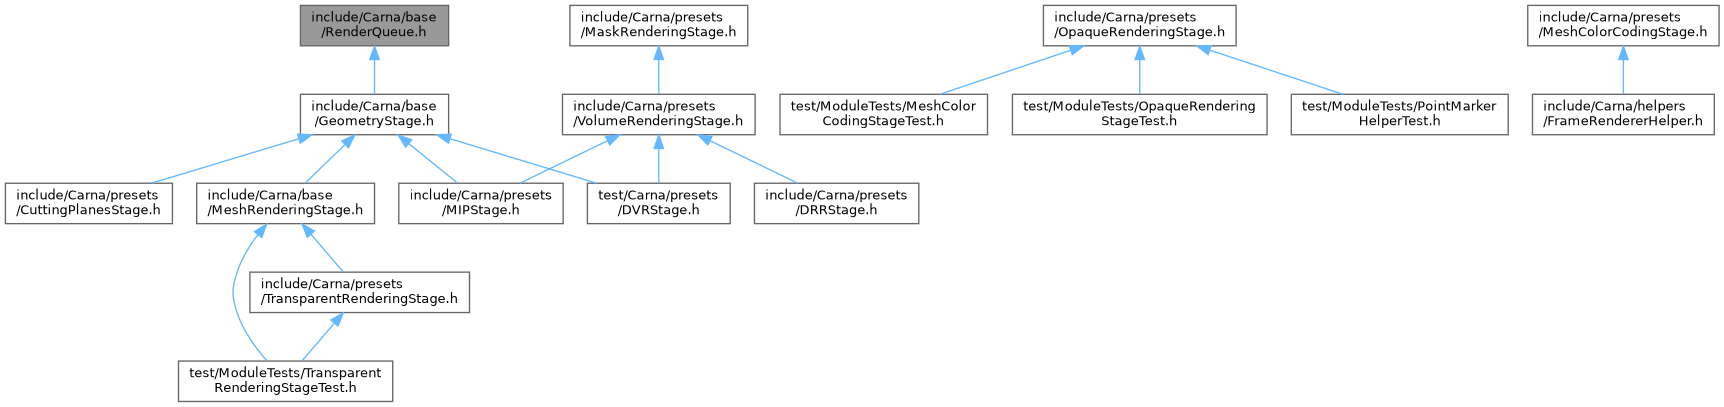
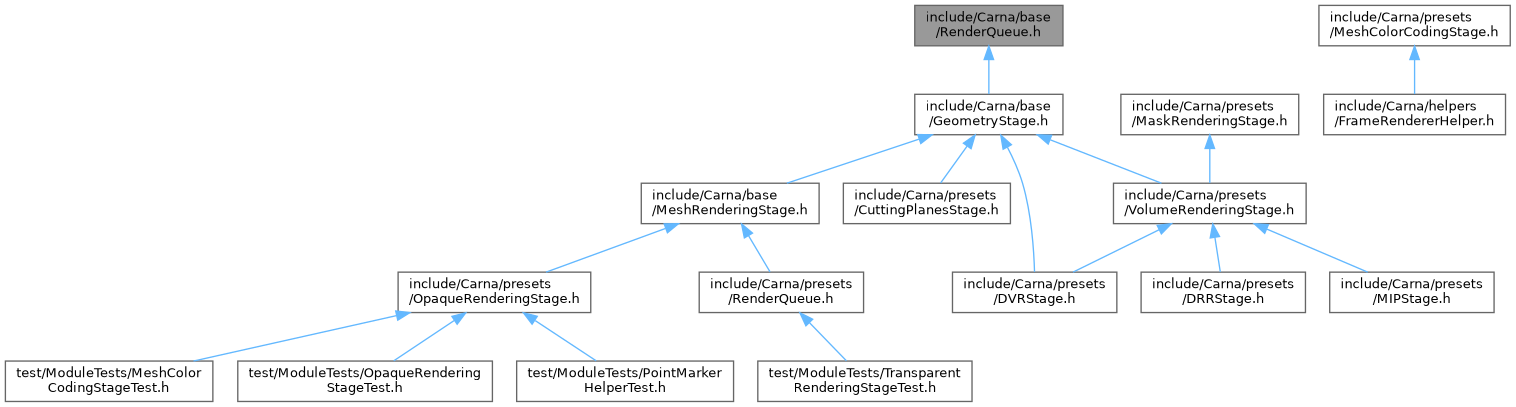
edge "include/Carna/presets /MIPStage.h" -> "include/Carna/base /GeometryStage.h": now "include/Carna/presets /VolumeRenderingStage.h" -> "include/Carna/base /GeometryStage.h"
node "test/Carna/presets /DVRStage.h": label "test/Carna/presets /DVRStage.h" -> "include/Carna/presets /DVRStage.h"
node "include/Carna/presets /TransparentRenderingStage.h": label "include/Carna/presets /TransparentRenderingStage.h" -> "include/Carna/presets /RenderQueue.h"
edge "test/ModuleTests/Transparent RenderingStageTest.h" -> "include/Carna/base /MeshRenderingStage.h": now "include/Carna/presets /OpaqueRenderingStage.h" -> "include/Carna/base /MeshRenderingStage.h"
